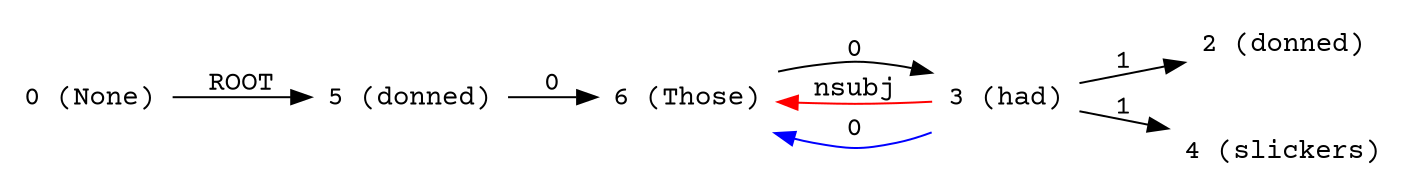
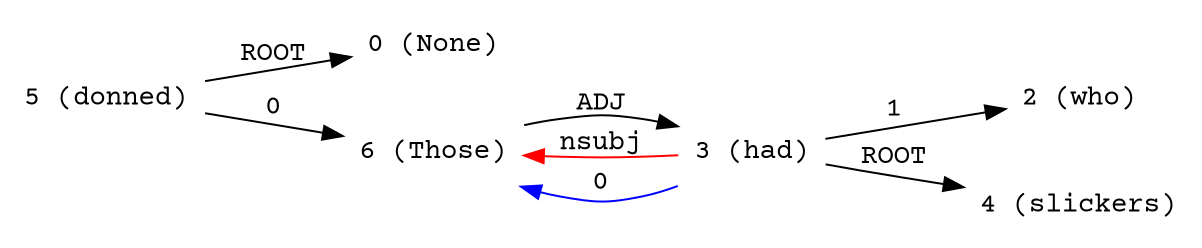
node "2 (donned)": label "2 (donned)" -> "2 (who)"
edge "6 (Those)" -> "3 (had)": label "0" -> "ADJ"
edge "0 (None)" -> "5 (donned)": reversed
edge "3 (had)" -> "4 (slickers)": label "1" -> "ROOT"
